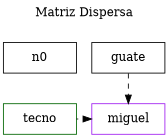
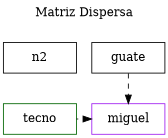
node "n0": label "n0" -> "n2"
